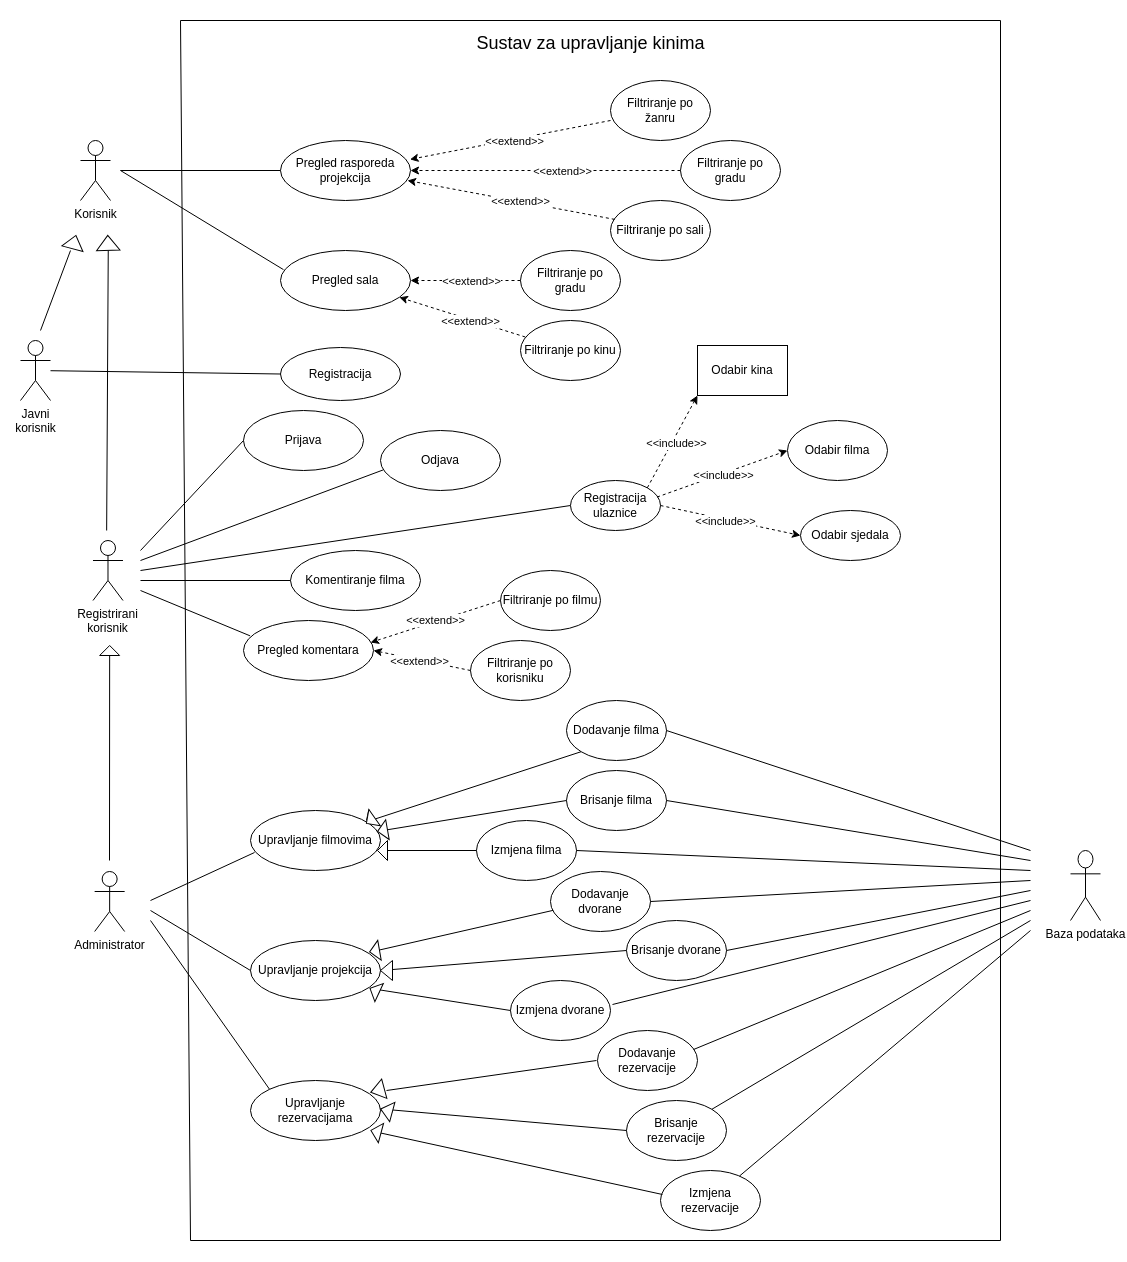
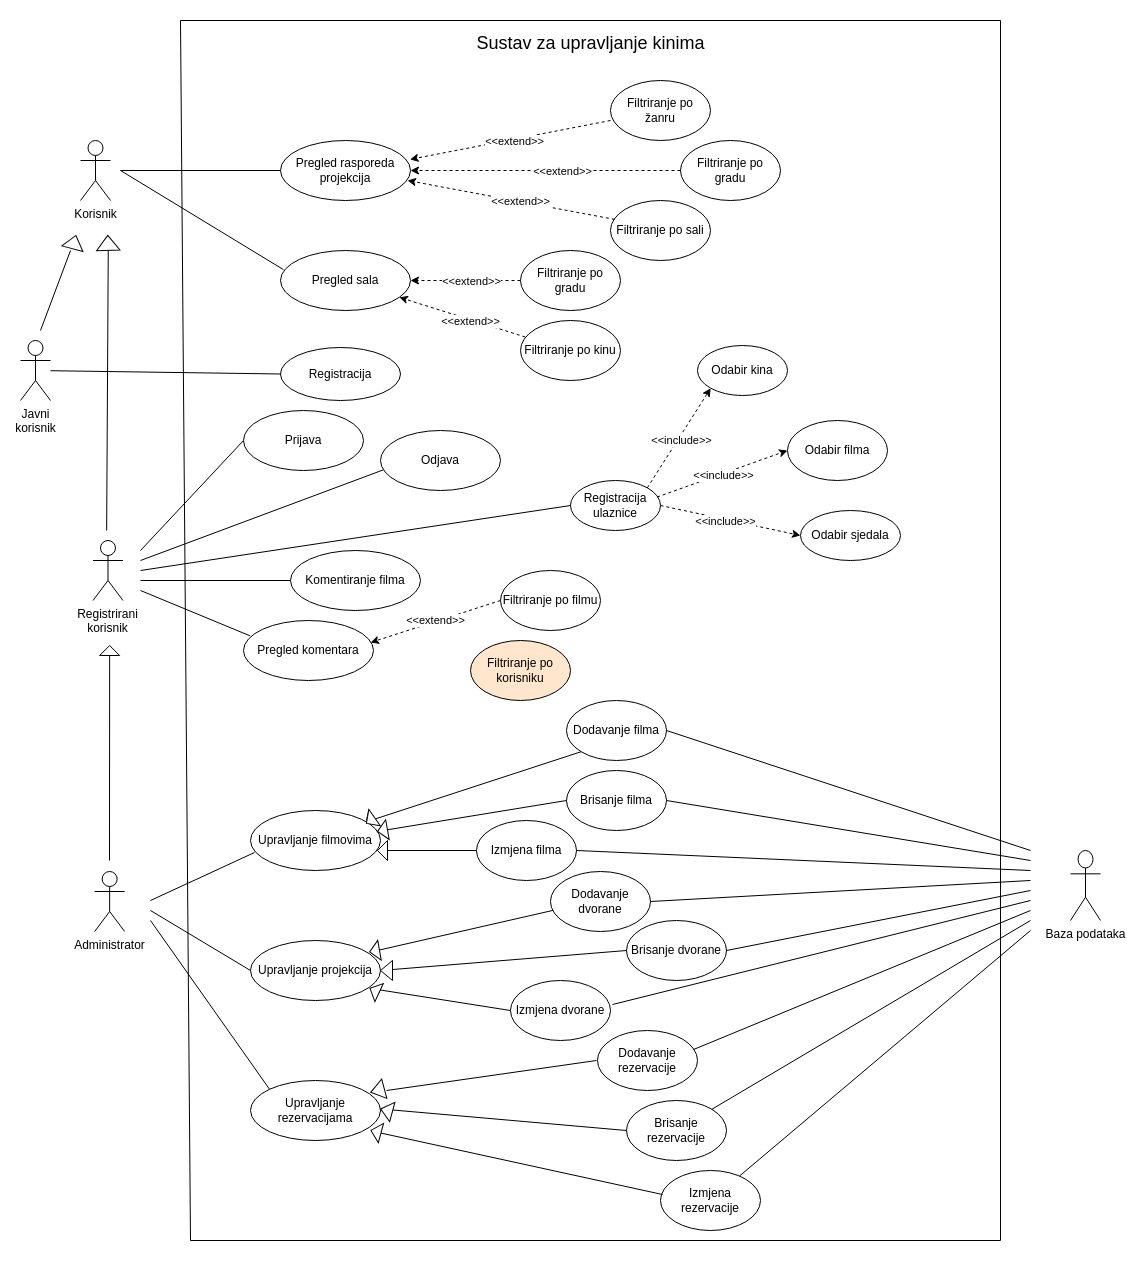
node "Odabir kina": shape rectangle -> ellipse
edge "Filtriranje po korisniku" -> "Pregled komentara": removed, label "<<extend>>"
node "Filtriranje po korisniku": fillcolor #ffffff -> #ffe6cc
